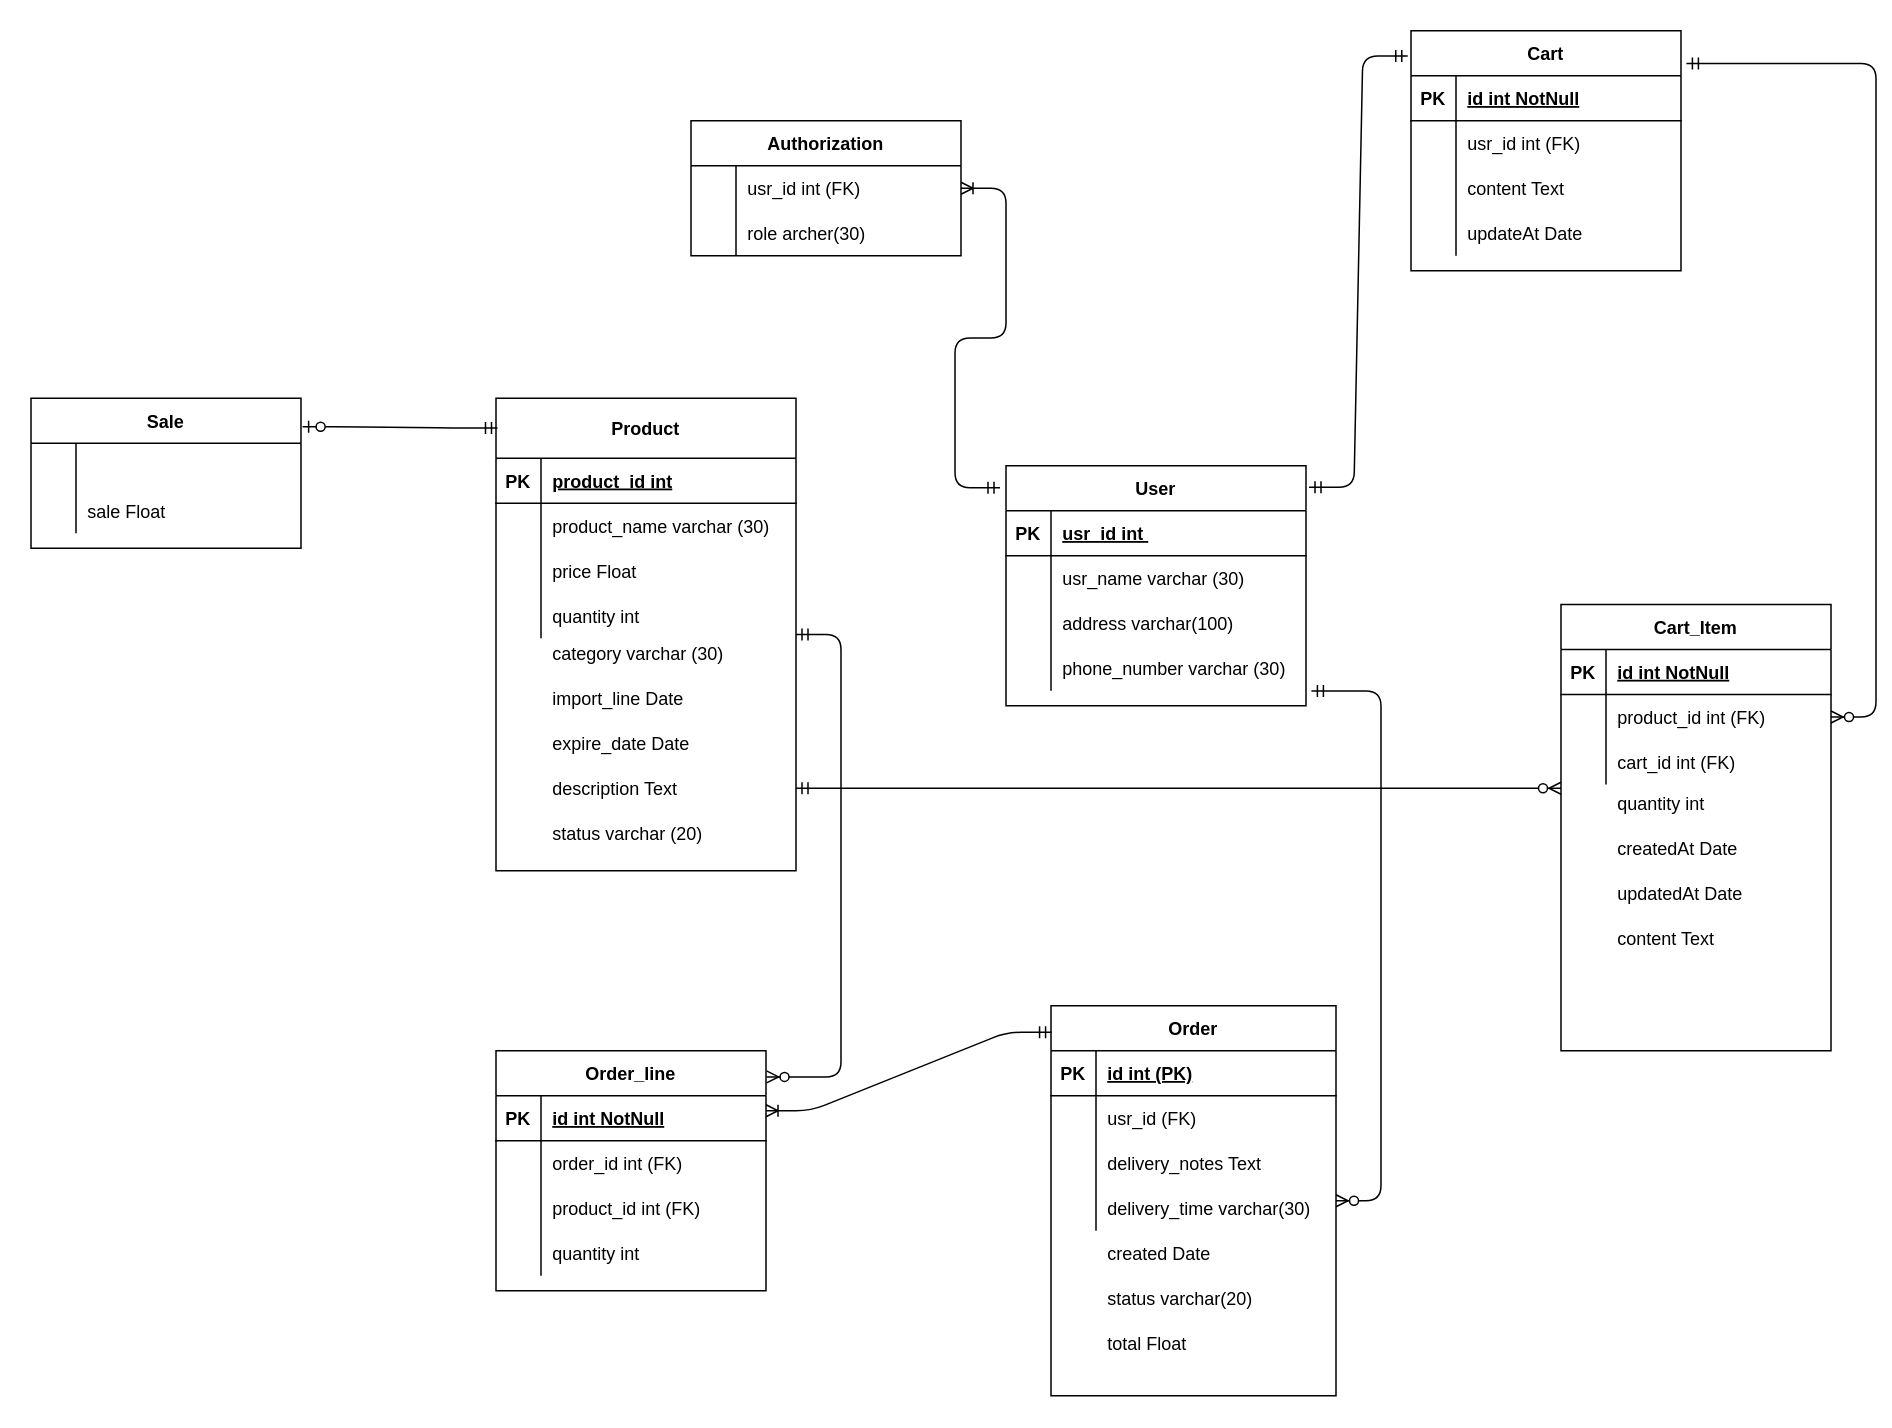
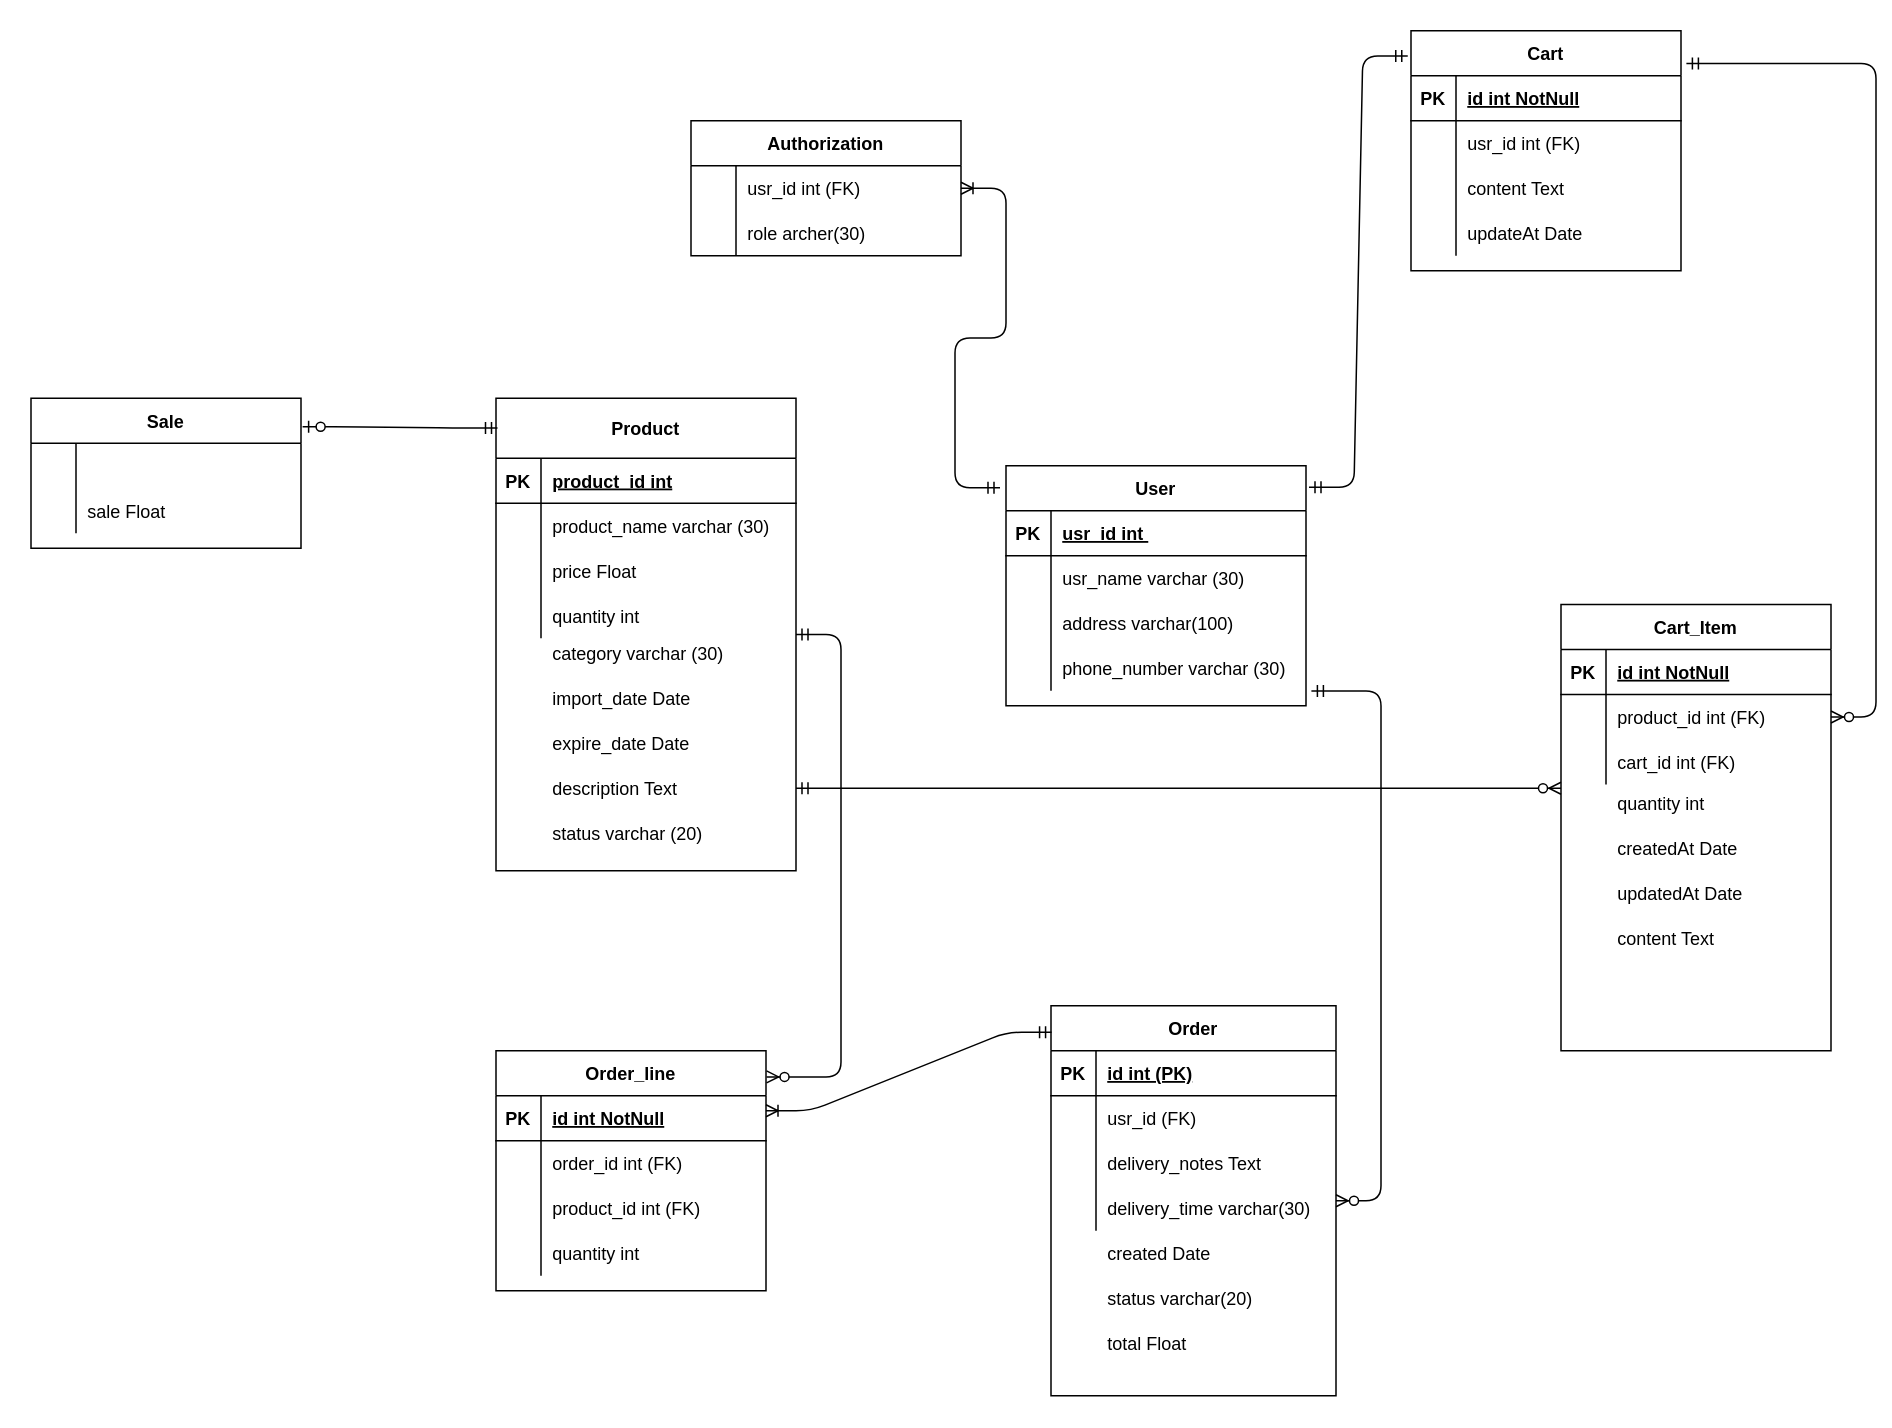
node "import_line Date": label "import_line Date" -> "import_date Date"
